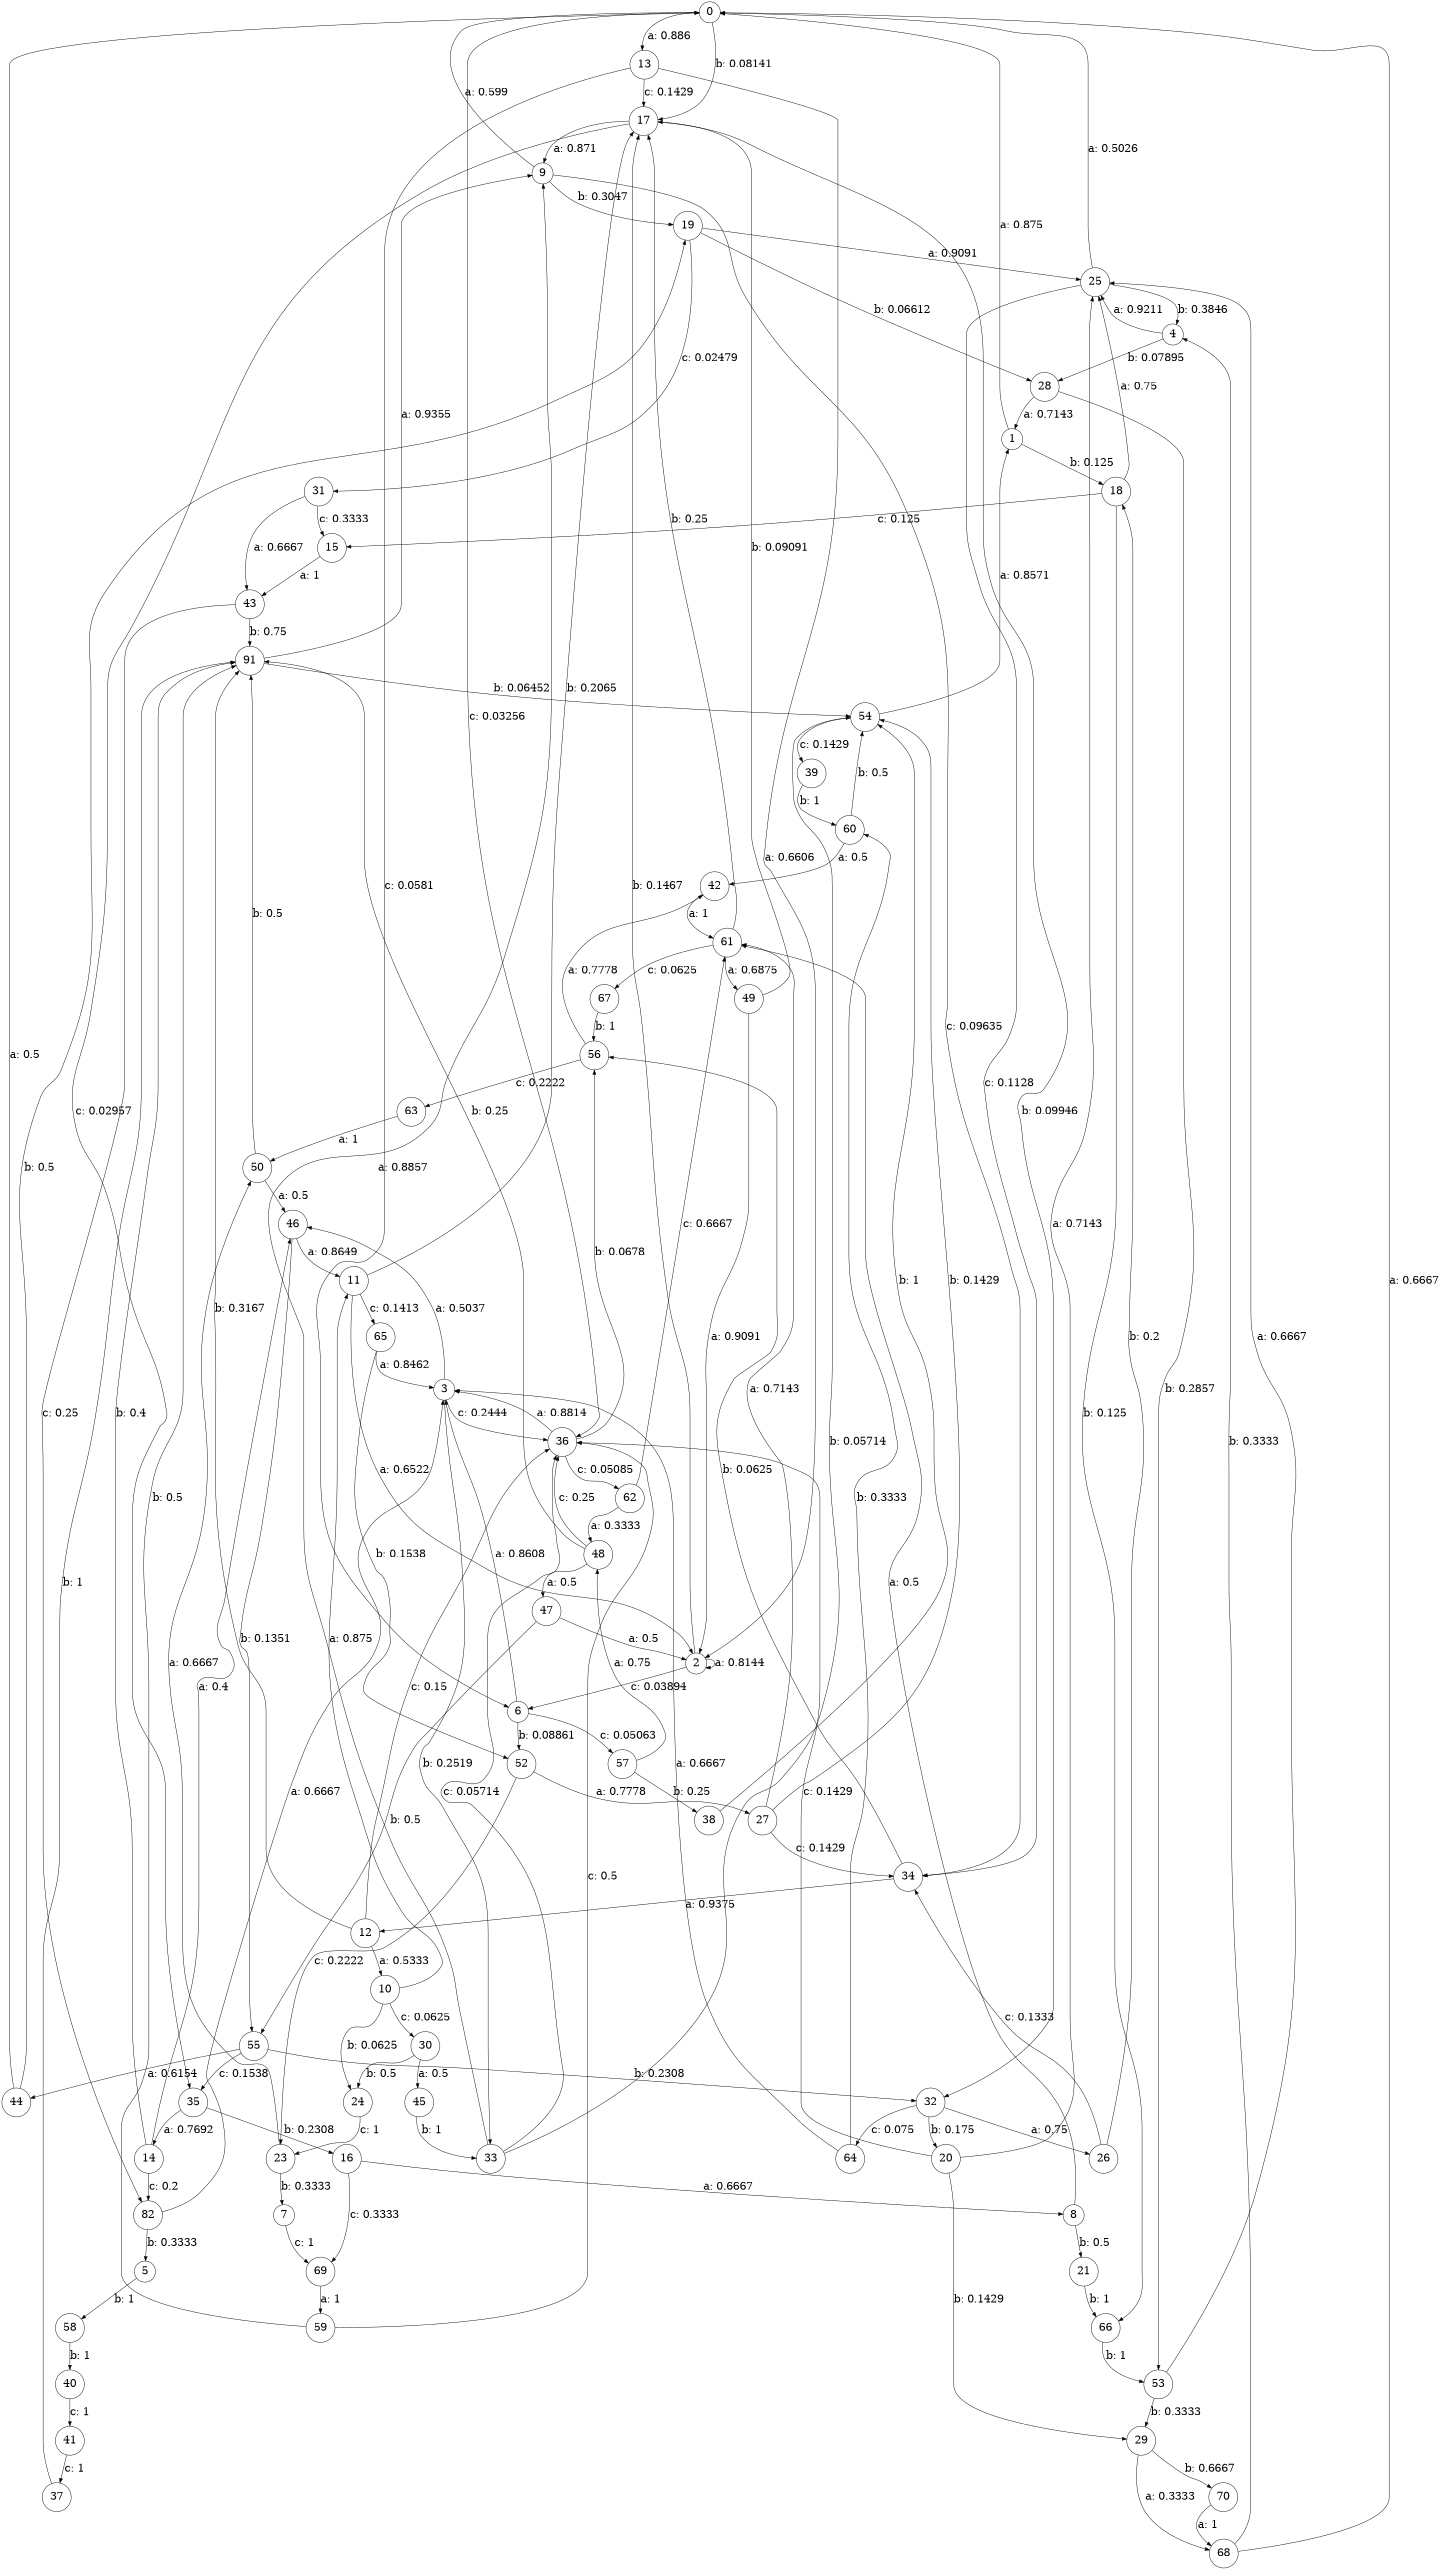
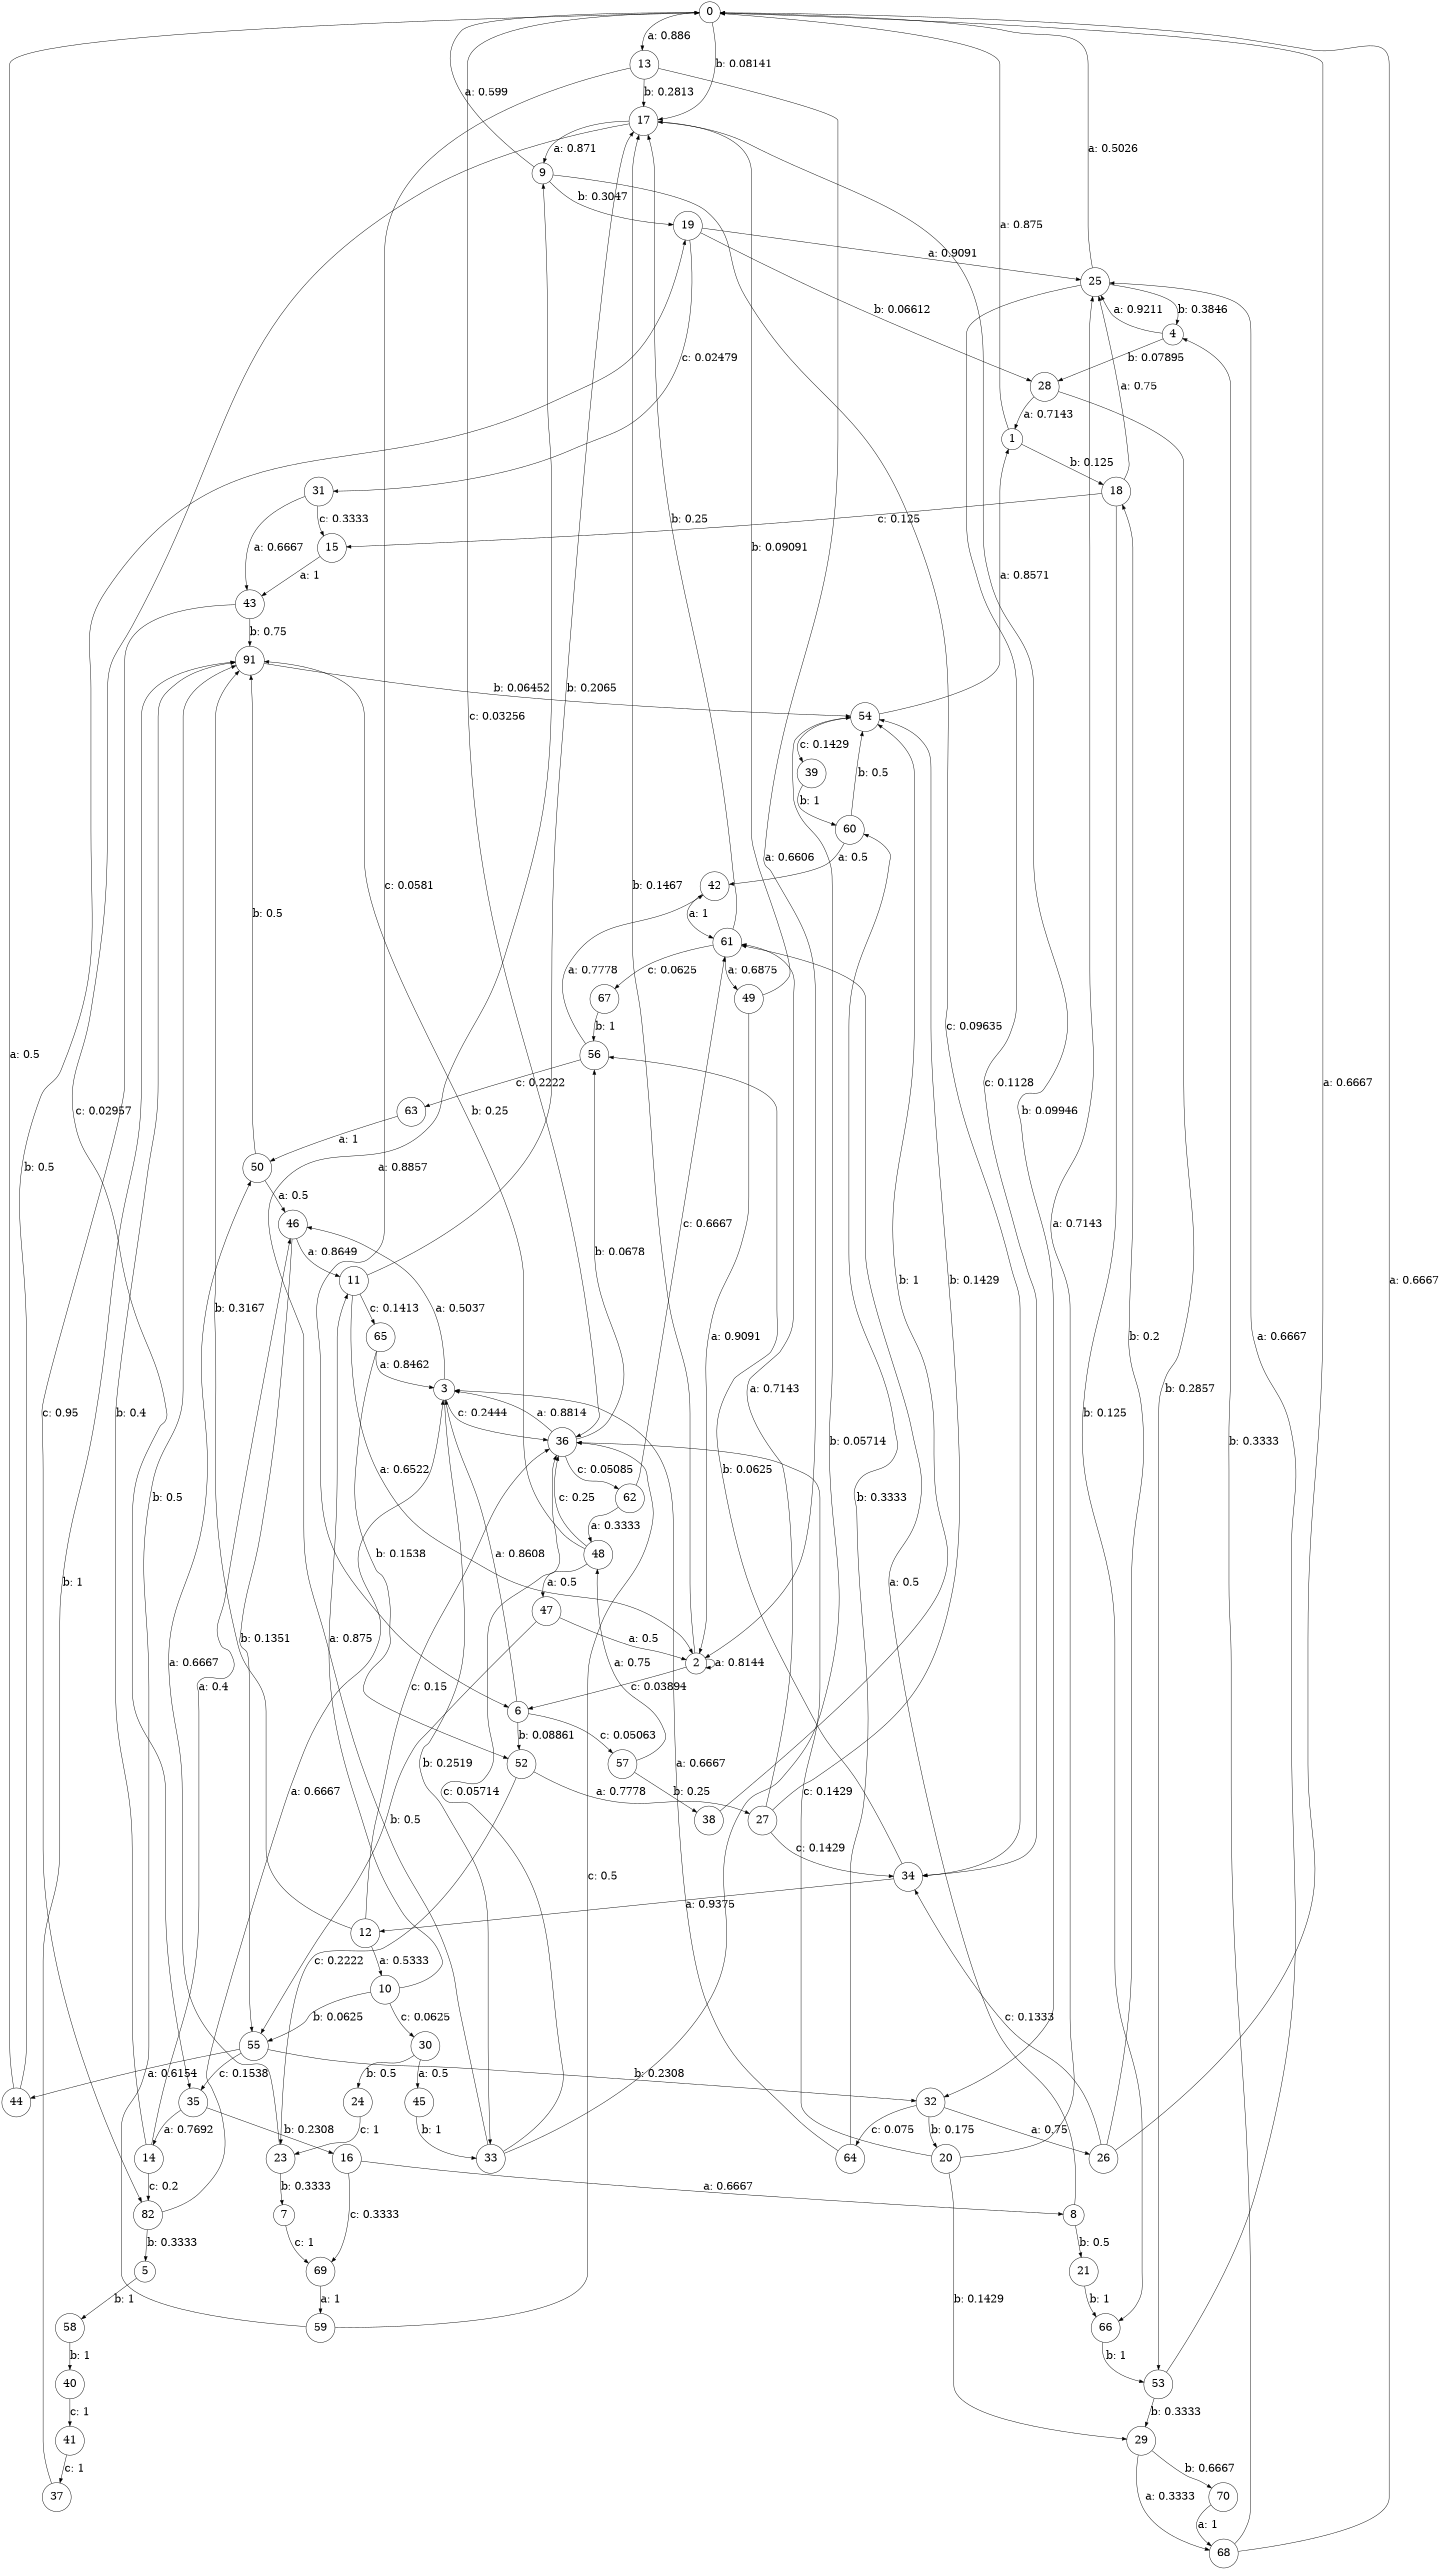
edge "13" -> "17": label "c: 0.1429   " -> "b: 0.2813   "
edge "91" -> "9": removed, label "a: 0.9355"
edge "26" -> "0": added, label "a: 0.6667"
edge "43" -> "82": label "c: 0.25     " -> "c: 0.95     "
edge "10" -> "24": now "10" -> "55"
